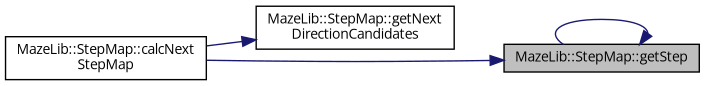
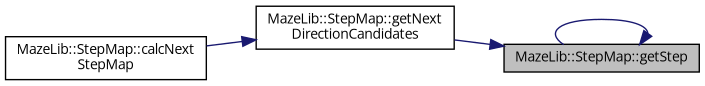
edge "MazeLib::StepMap::calcNext StepMap" -> "MazeLib::StepMap::getStep": now "MazeLib::StepMap::getNext DirectionCandidates" -> "MazeLib::StepMap::getStep"
